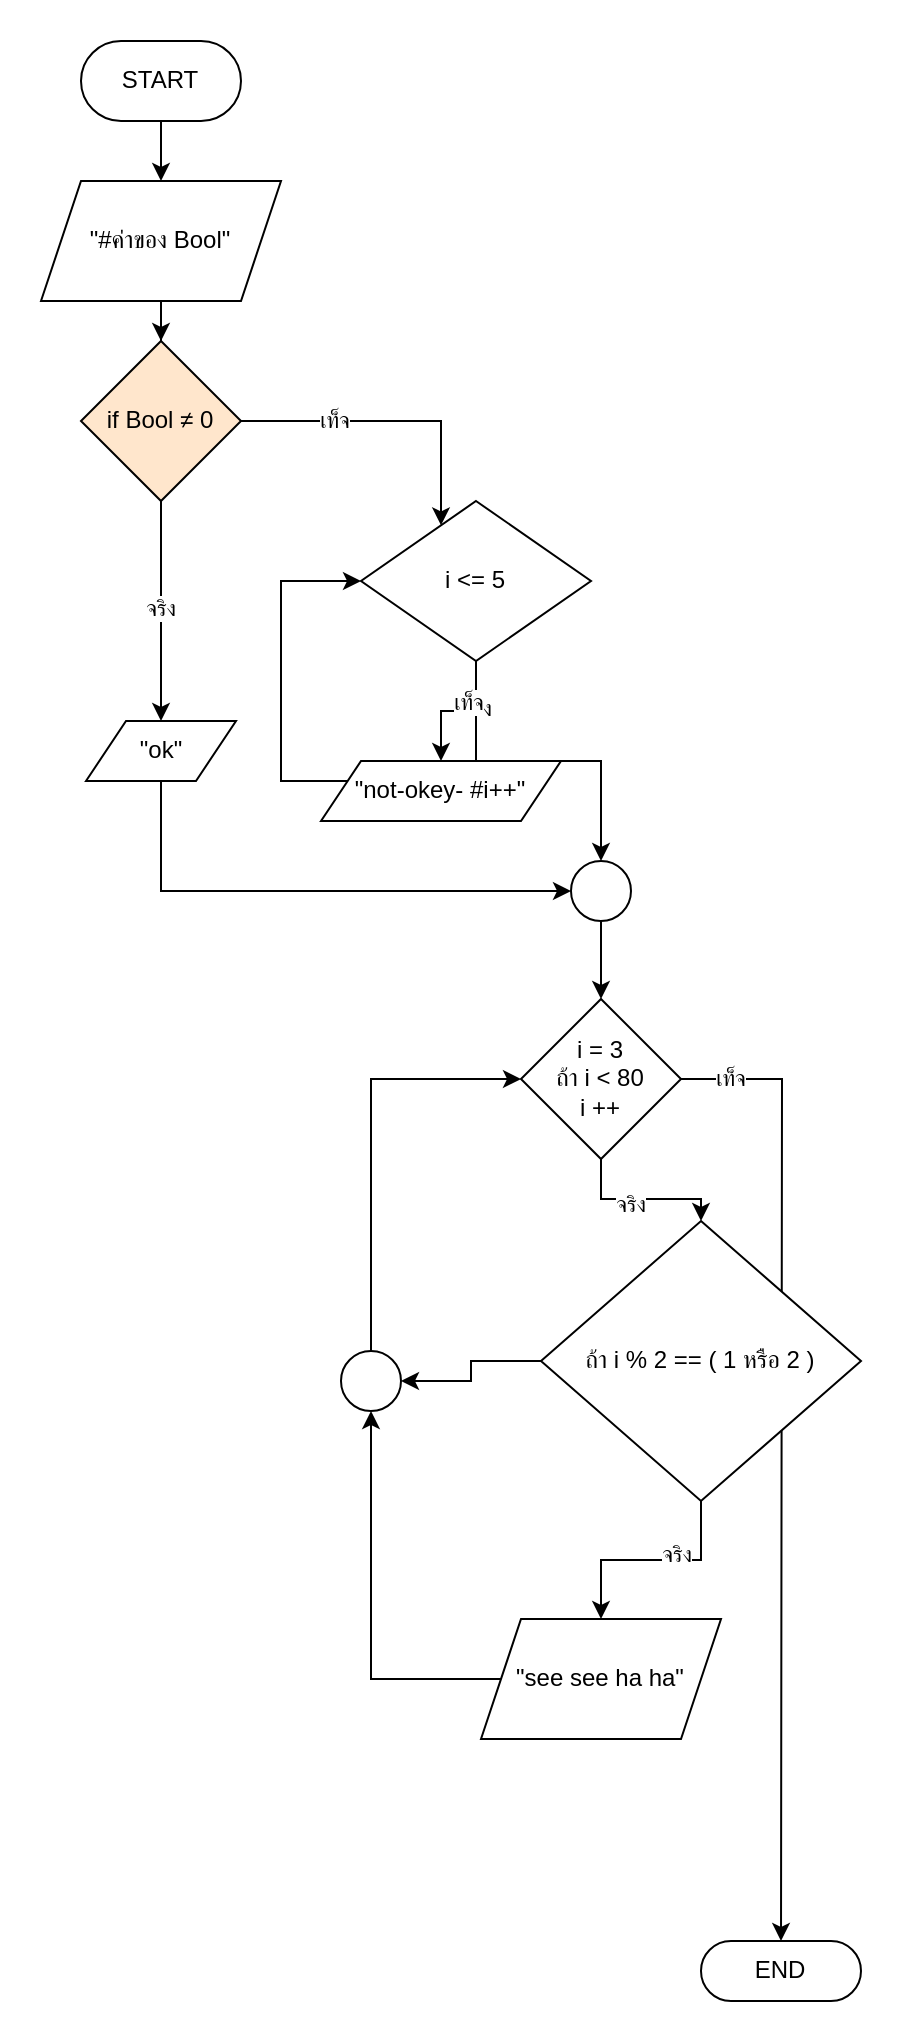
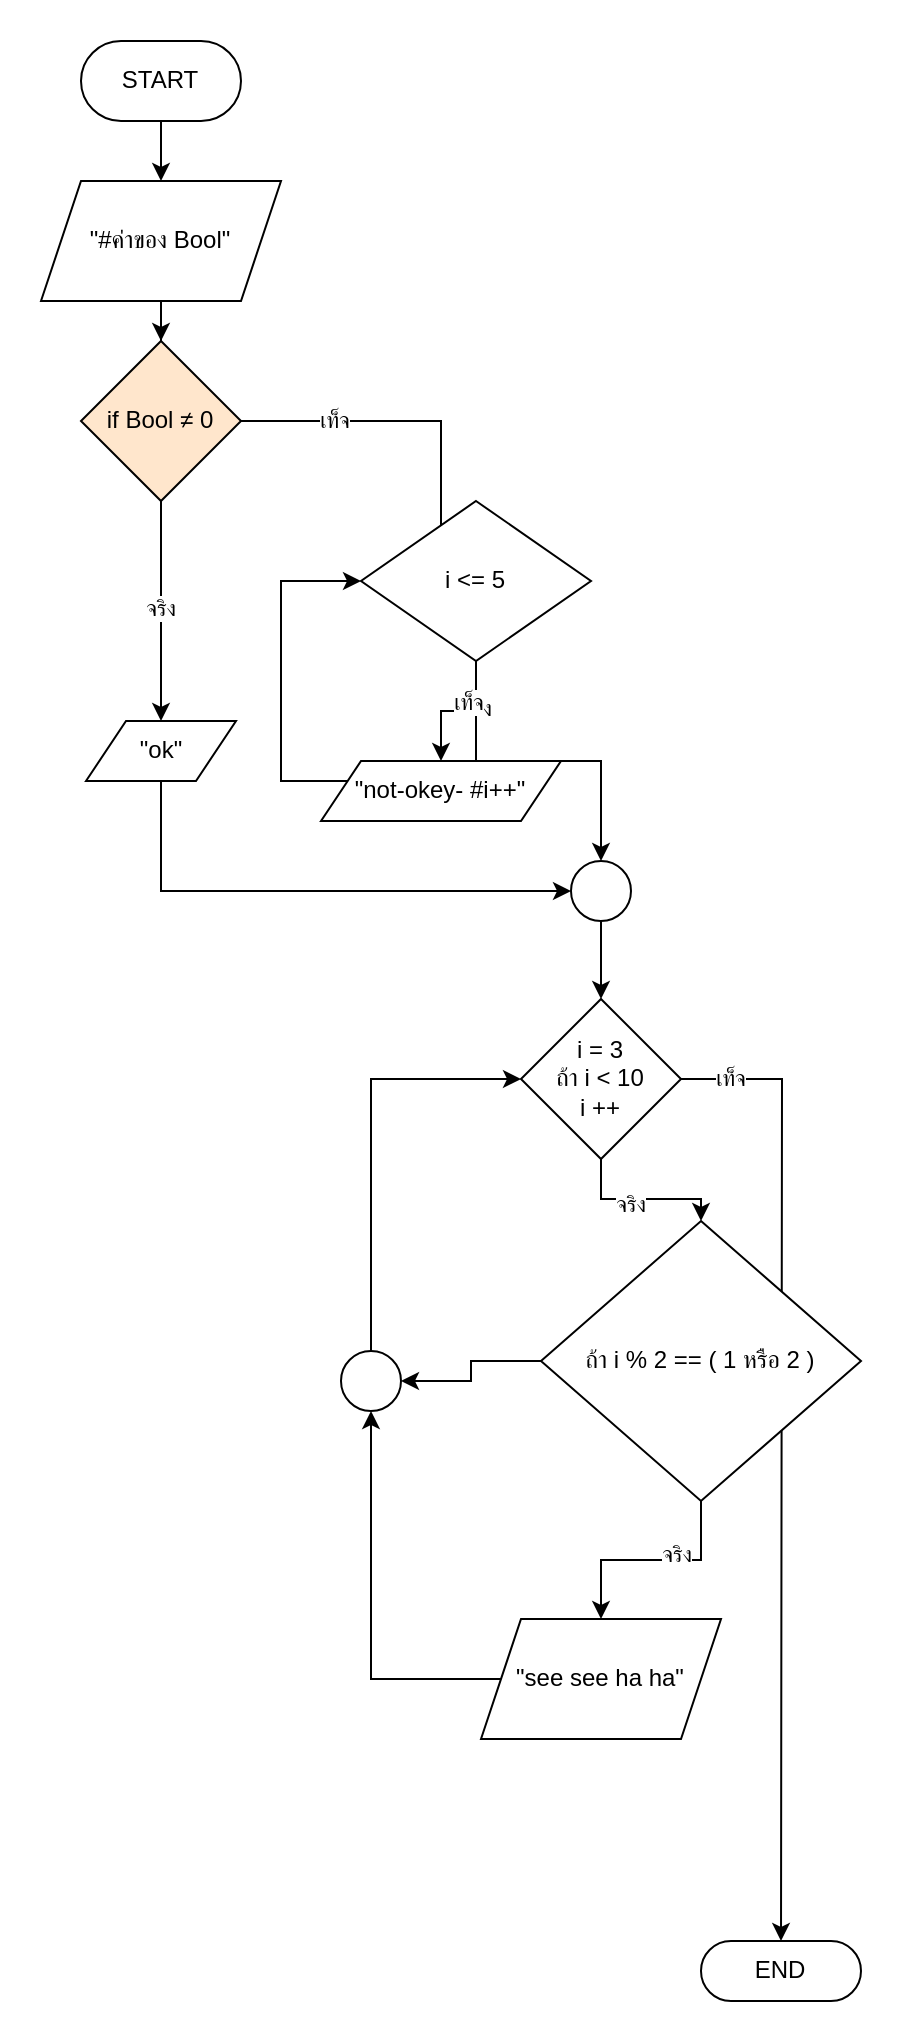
edge "if Bool ≠ 0" -> "i <= 5": arrowhead classic -> none
node "i = 3 ถ้า i < 80 i ++": label "i = 3 ถ้า i < 80 i ++" -> "i = 3 ถ้า i < 10 i ++"
